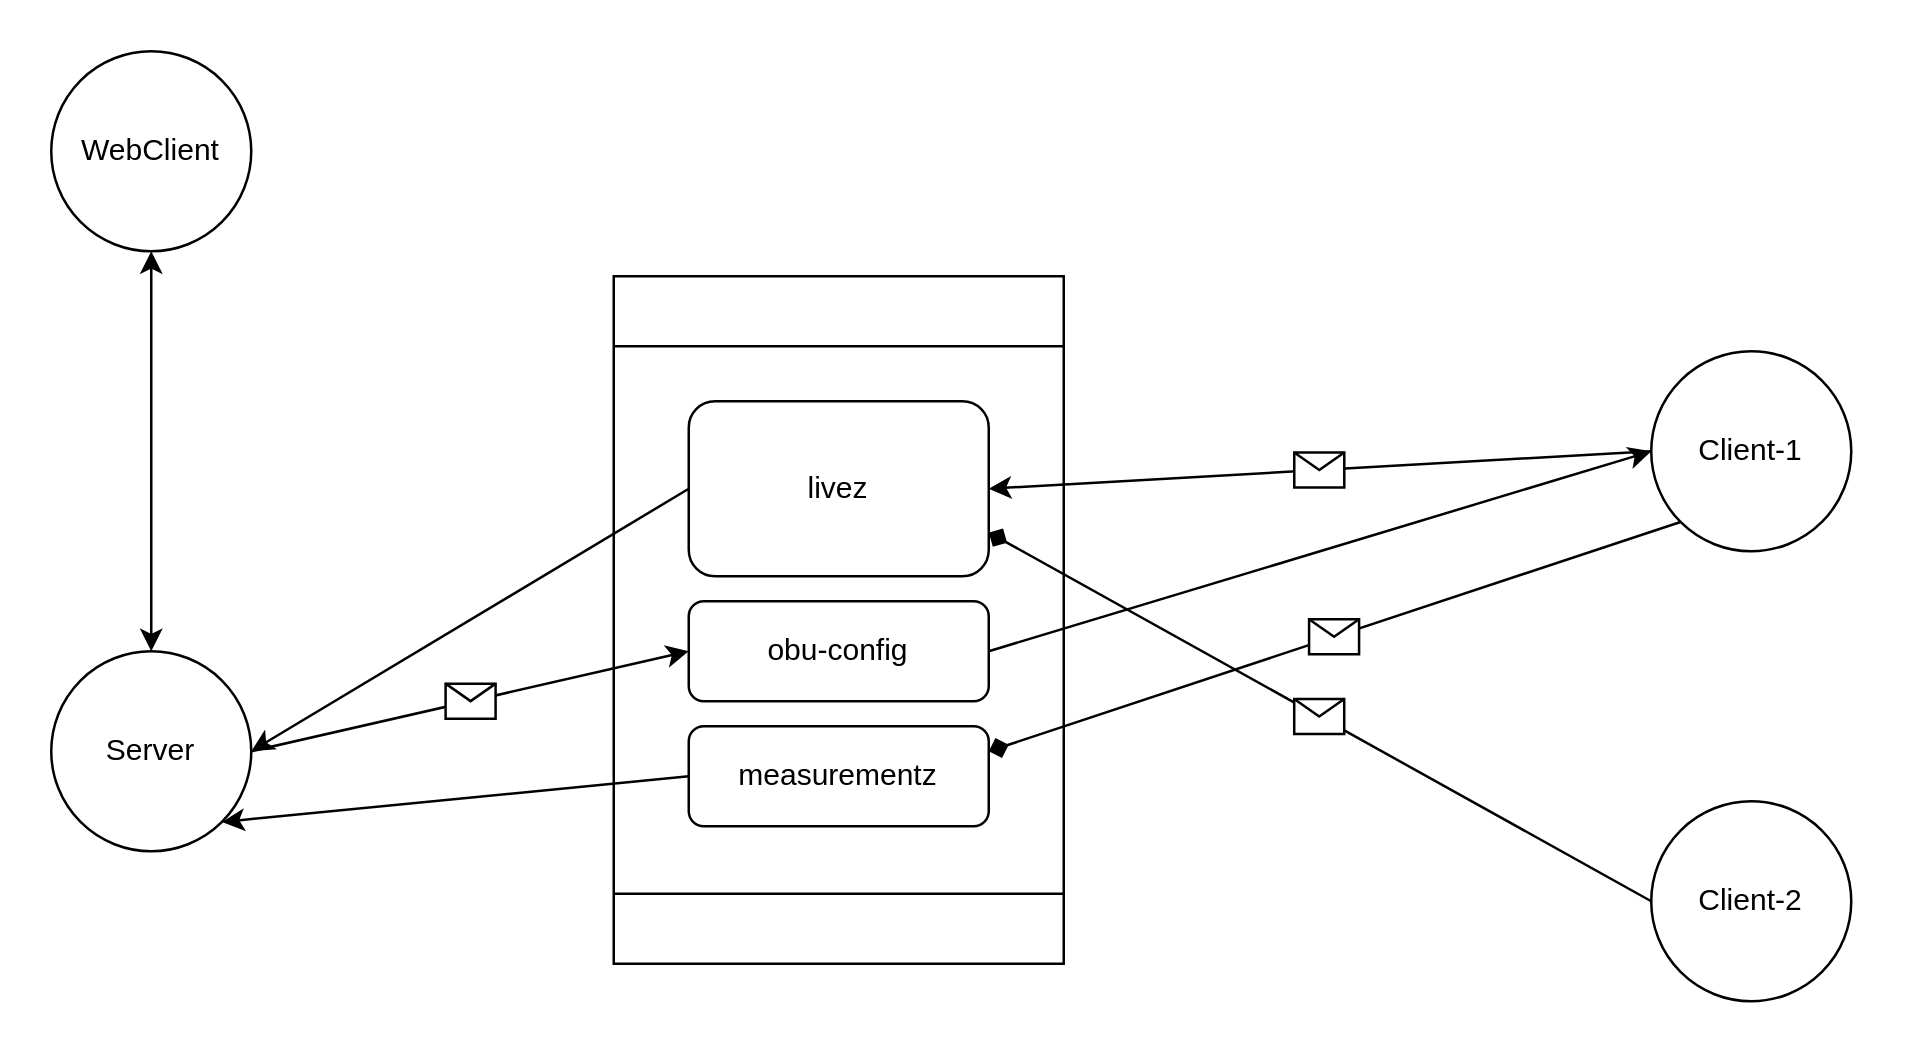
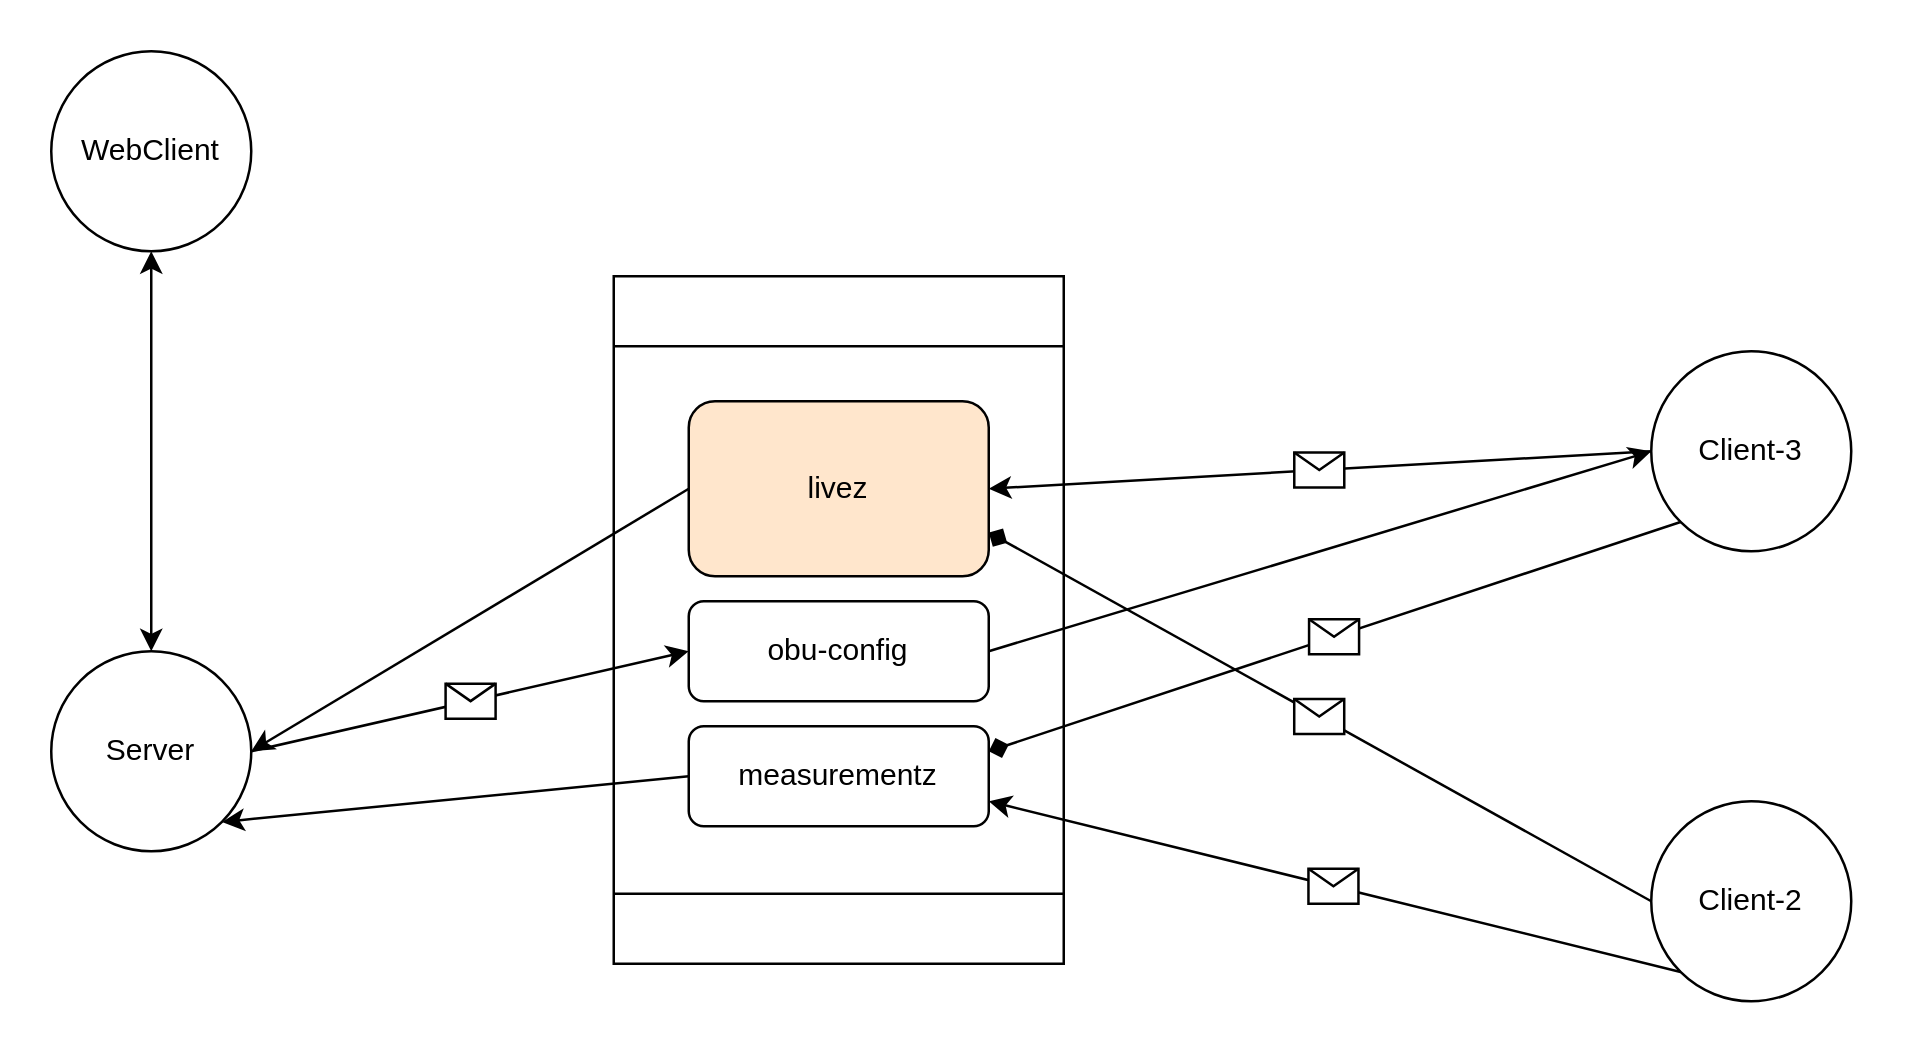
node "Client-1": label "Client-1" -> "Client-3"
node "livez": fillcolor #ffffff -> #ffe6cc
edge "Client-2" -> "measurementz": added
